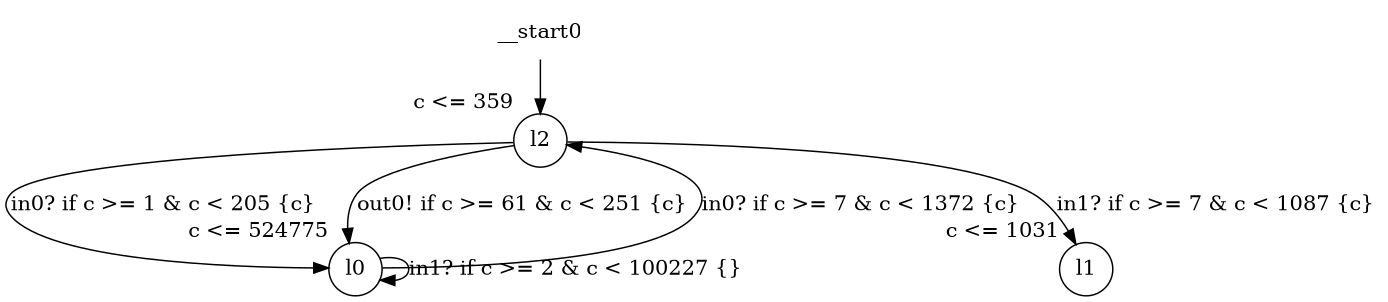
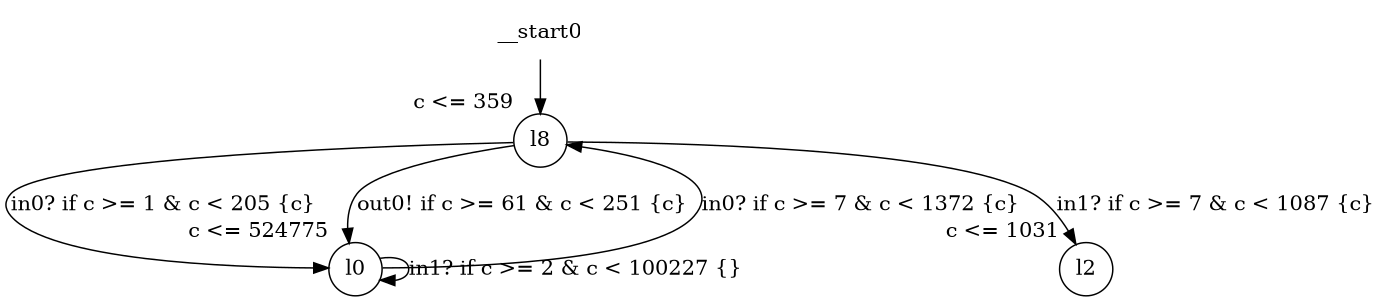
node "l2 c <= 359": label "l2 c <= 359" -> "l8 c <= 359"
node "l1 c <= 1031": label "l1 c <= 1031" -> "l2 c <= 1031"
